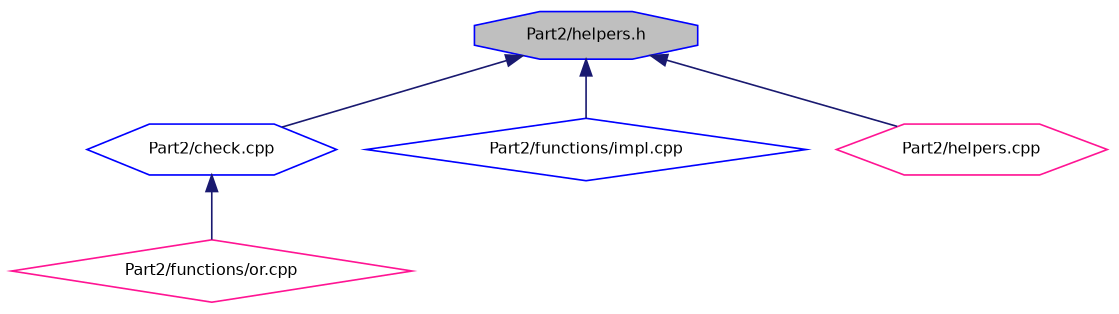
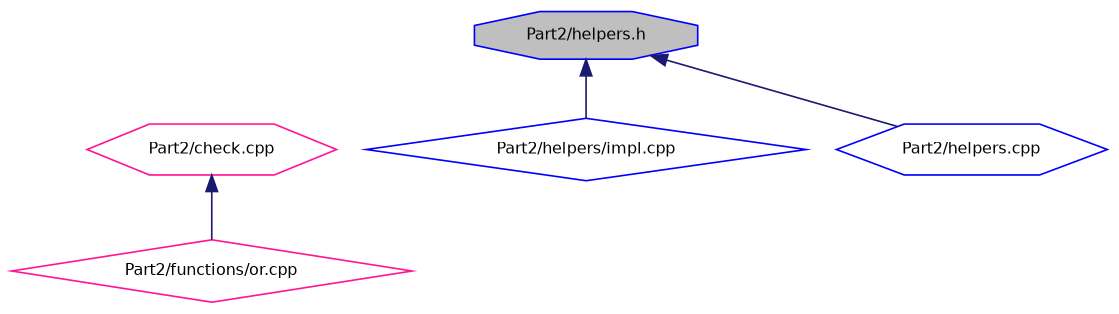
edge "Part2/check.cpp" -> "Part2/helpers.h": removed
node "Part2/check.cpp": color blue -> deeppink
node "Part2/functions/impl.cpp": label "Part2/functions/impl.cpp" -> "Part2/helpers/impl.cpp"
node "Part2/helpers.cpp": color deeppink -> blue
